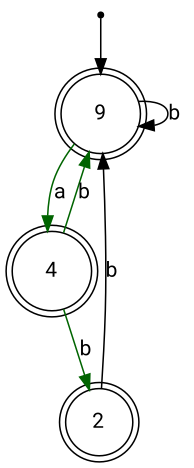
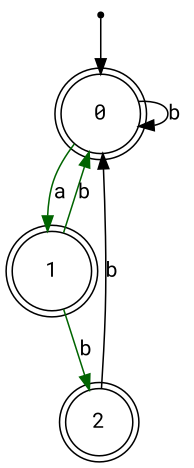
node "9": label "9" -> "0"
node "4": label "4" -> "1"
